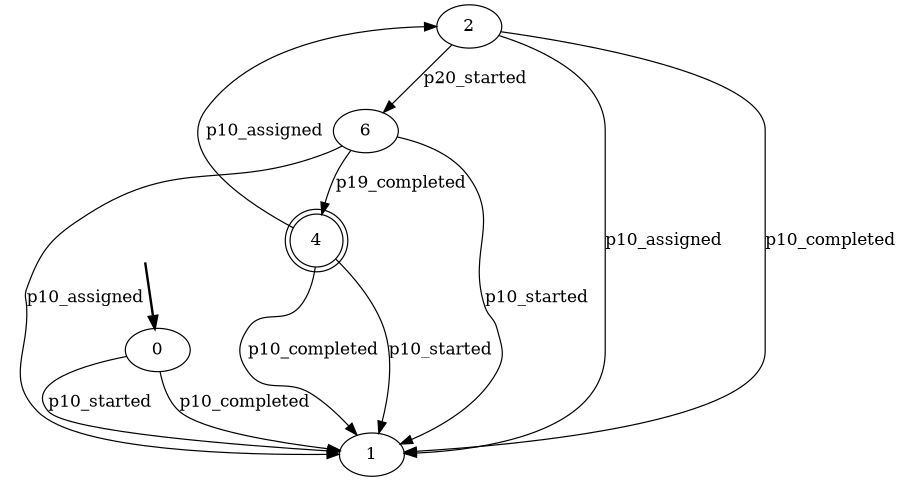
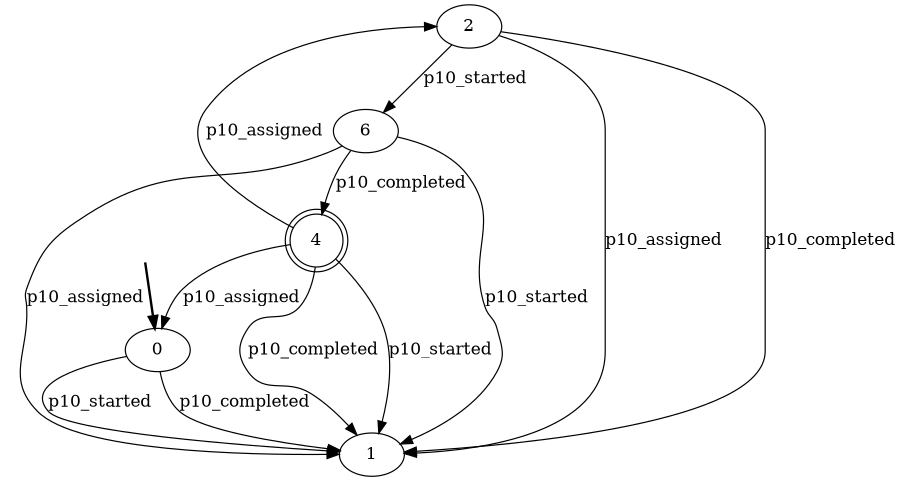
edge "2" -> "6": label "p20_started" -> "p10_started"
edge "6" -> "4": label "p19_completed" -> "p10_completed"
edge "4" -> "0": added, label "p10_assigned"
